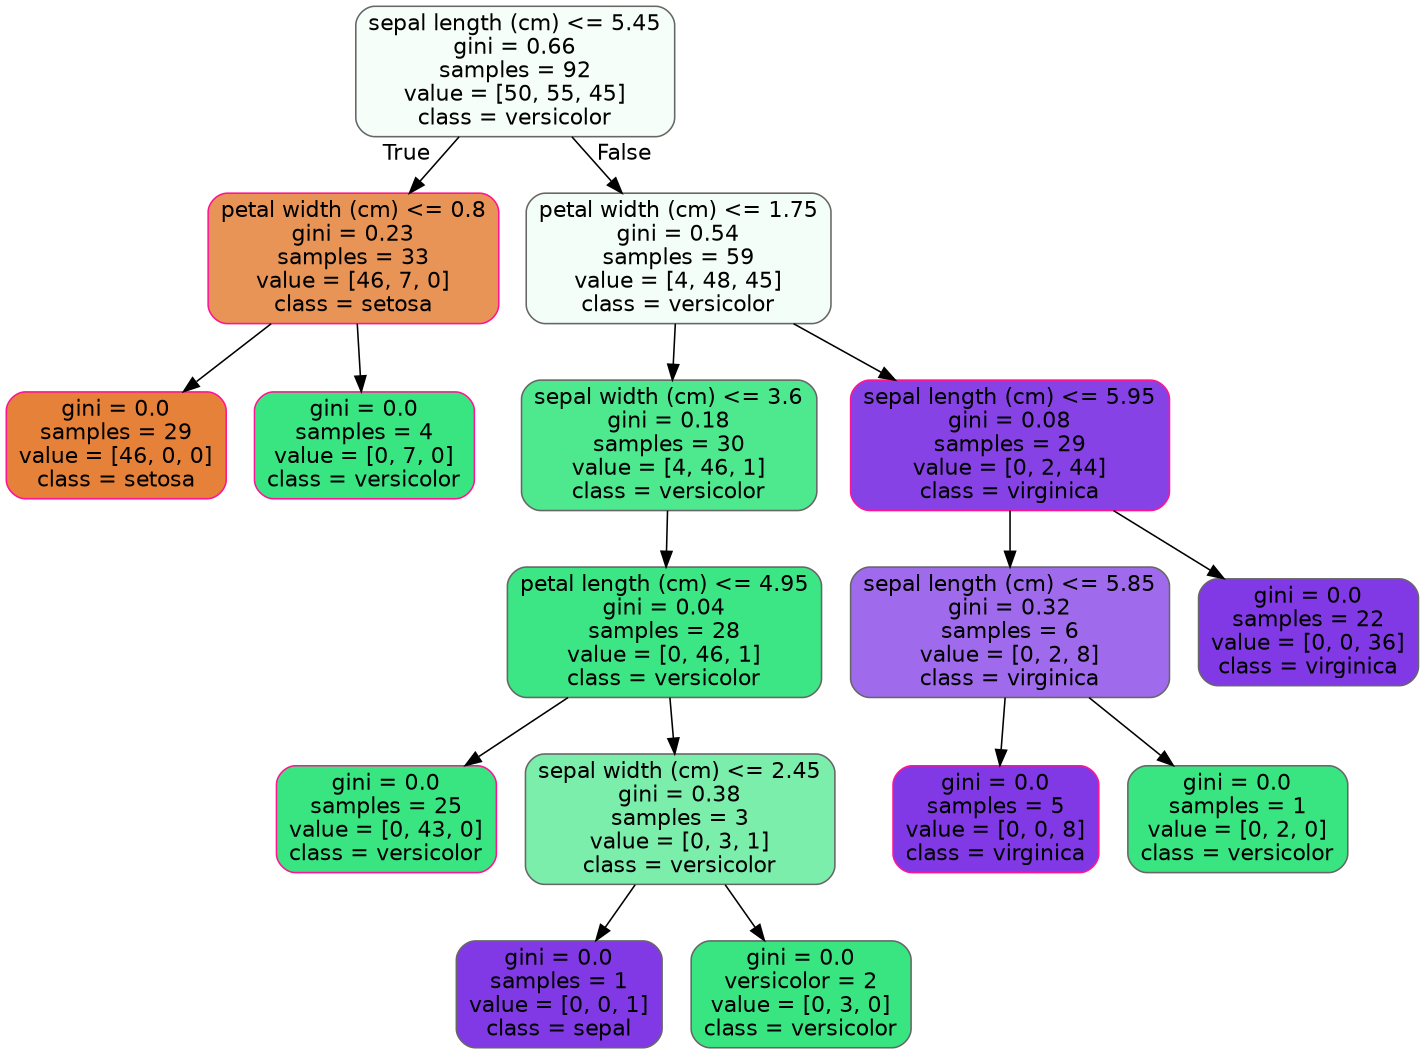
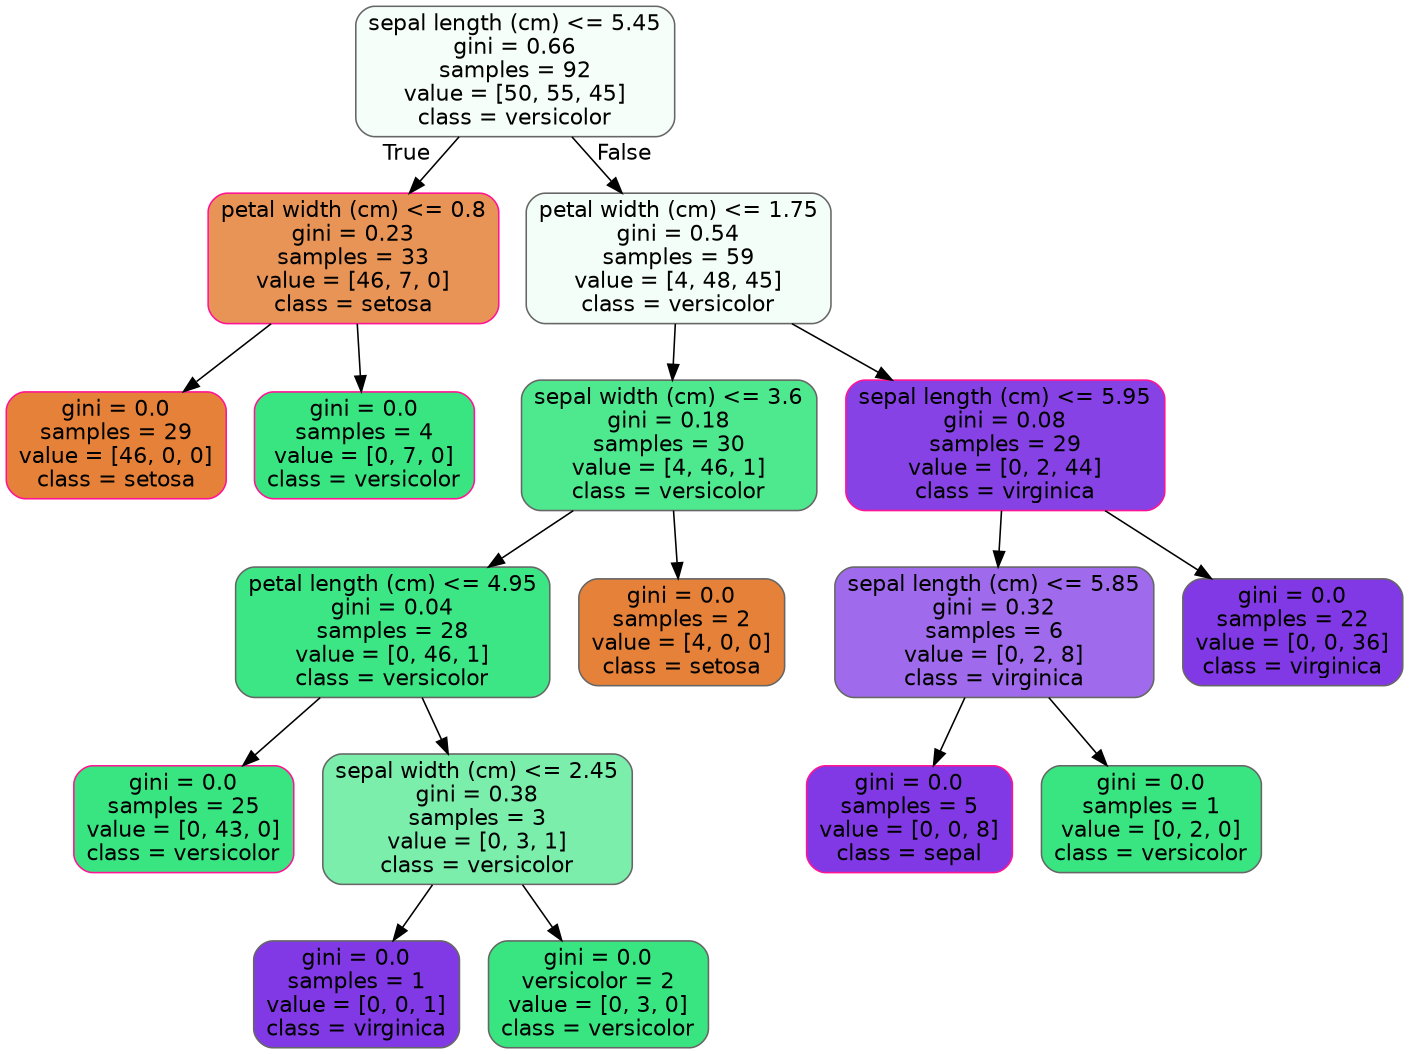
node "gini = 0.0 samples = 2 value = [4, 0, 0] class = setosa": added
node "gini = 0.0 samples = 5 value = [0, 0, 8] class = virginica": label "gini = 0.0 samples = 5 value = [0, 0, 8] class = virginica" -> "gini = 0.0 samples = 5 value = [0, 0, 8] class = sepal"
node "gini = 0.0 samples = 1 value = [0, 0, 1] class = sepal": label "gini = 0.0 samples = 1 value = [0, 0, 1] class = sepal" -> "gini = 0.0 samples = 1 value = [0, 0, 1] class = virginica"
